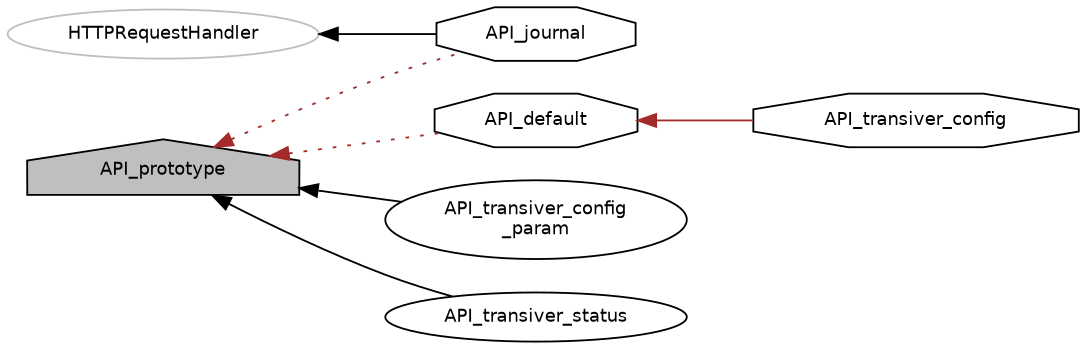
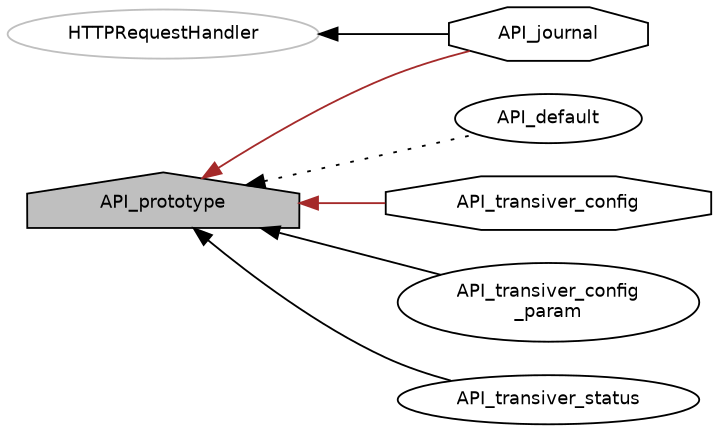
edge "API_journal" -> "API_prototype": style dotted -> solid
node "API_default": shape octagon -> ellipse
edge "API_transiver_config" -> "API_default": now "API_transiver_config" -> "API_prototype"
edge "API_default" -> "API_prototype": color brown -> black
